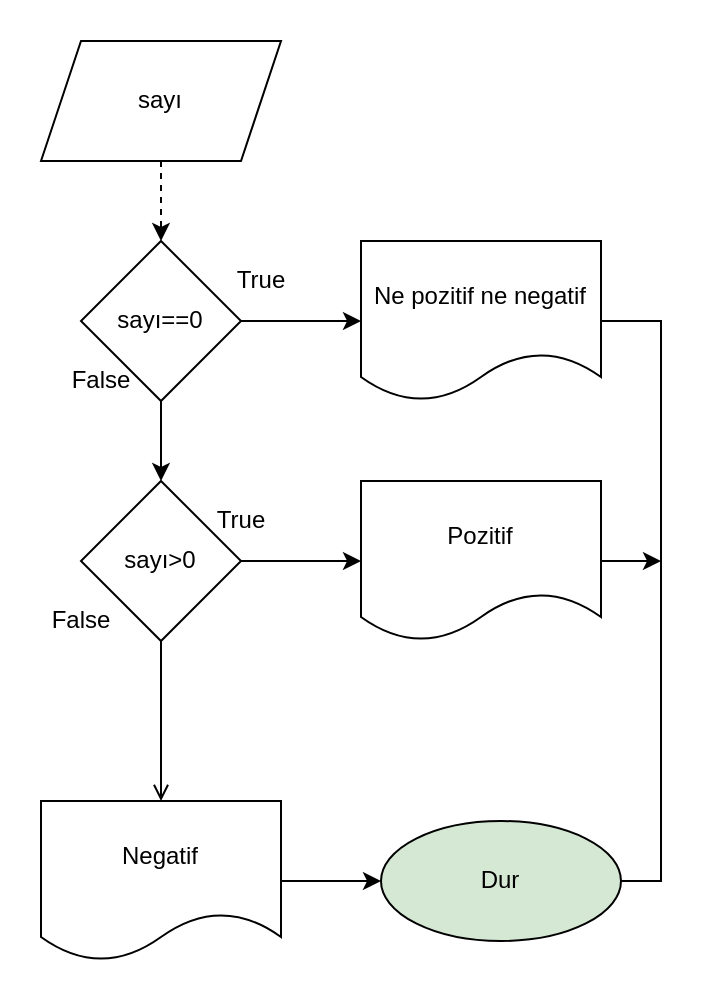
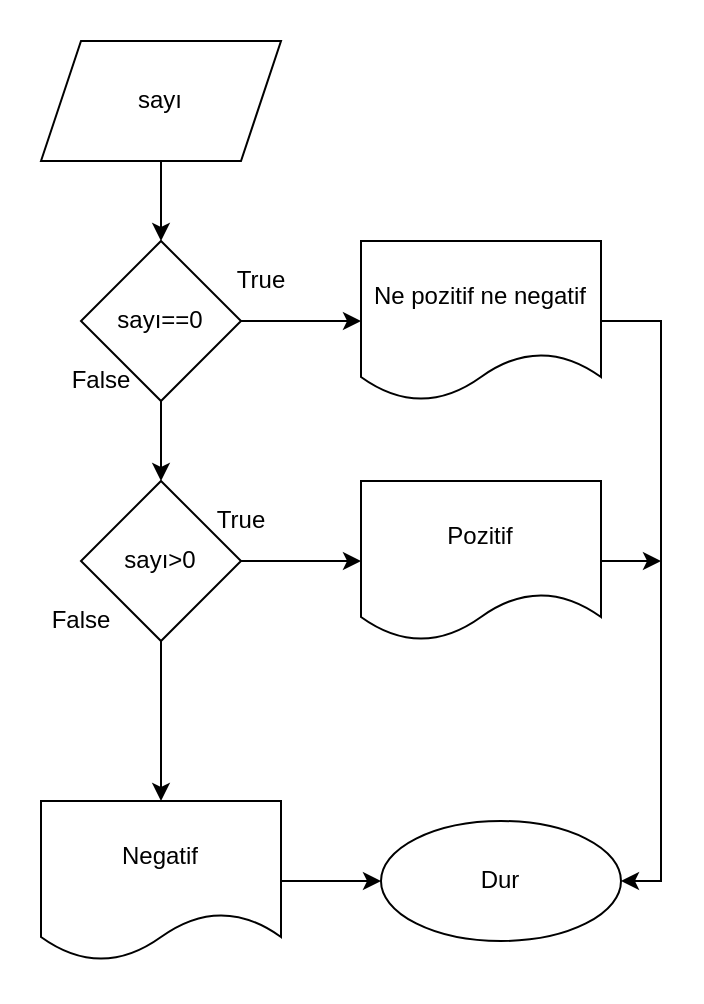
edge "sayı" -> "sayı==0": style dashed -> solid
edge "sayı>0" -> "Negatif": arrowhead open -> classic
node "Dur": fillcolor #d5e8d4 -> #ffffff
edge "Ne pozitif ne negatif" -- "Dur": arrowhead none -> classic
